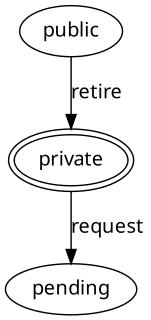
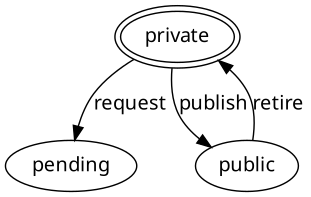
edge "private" -> "public": added, label "publish"
